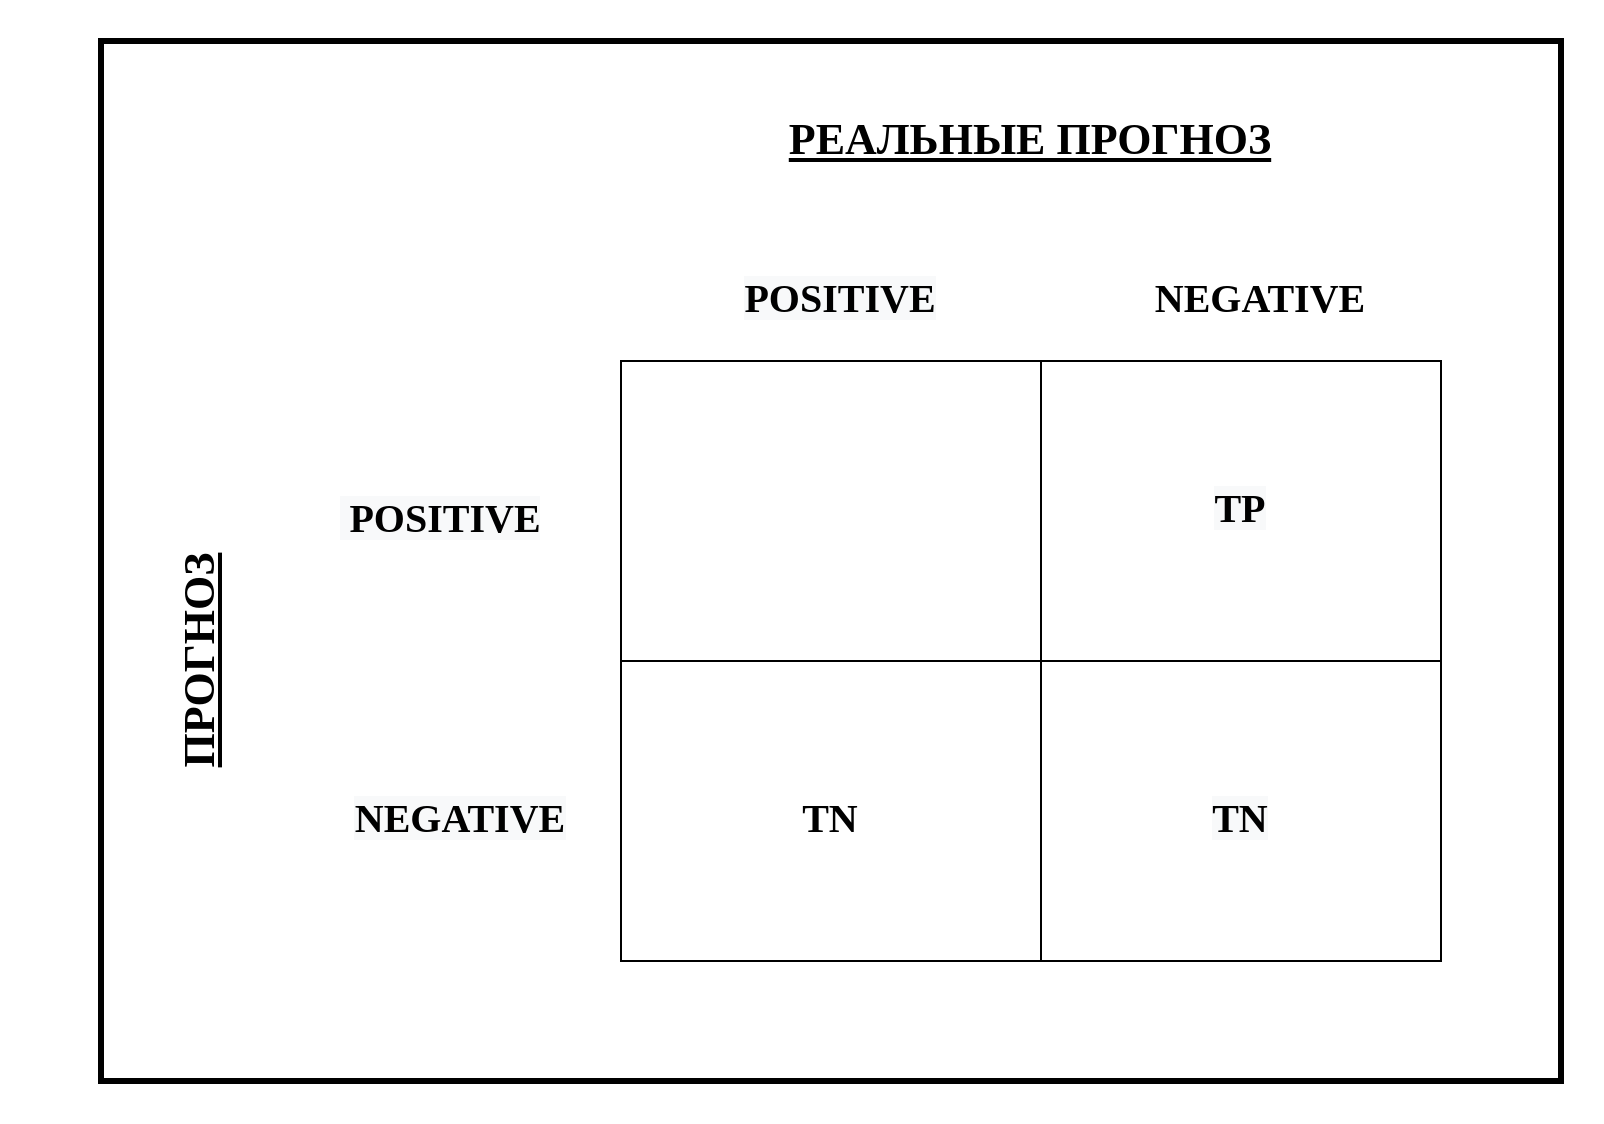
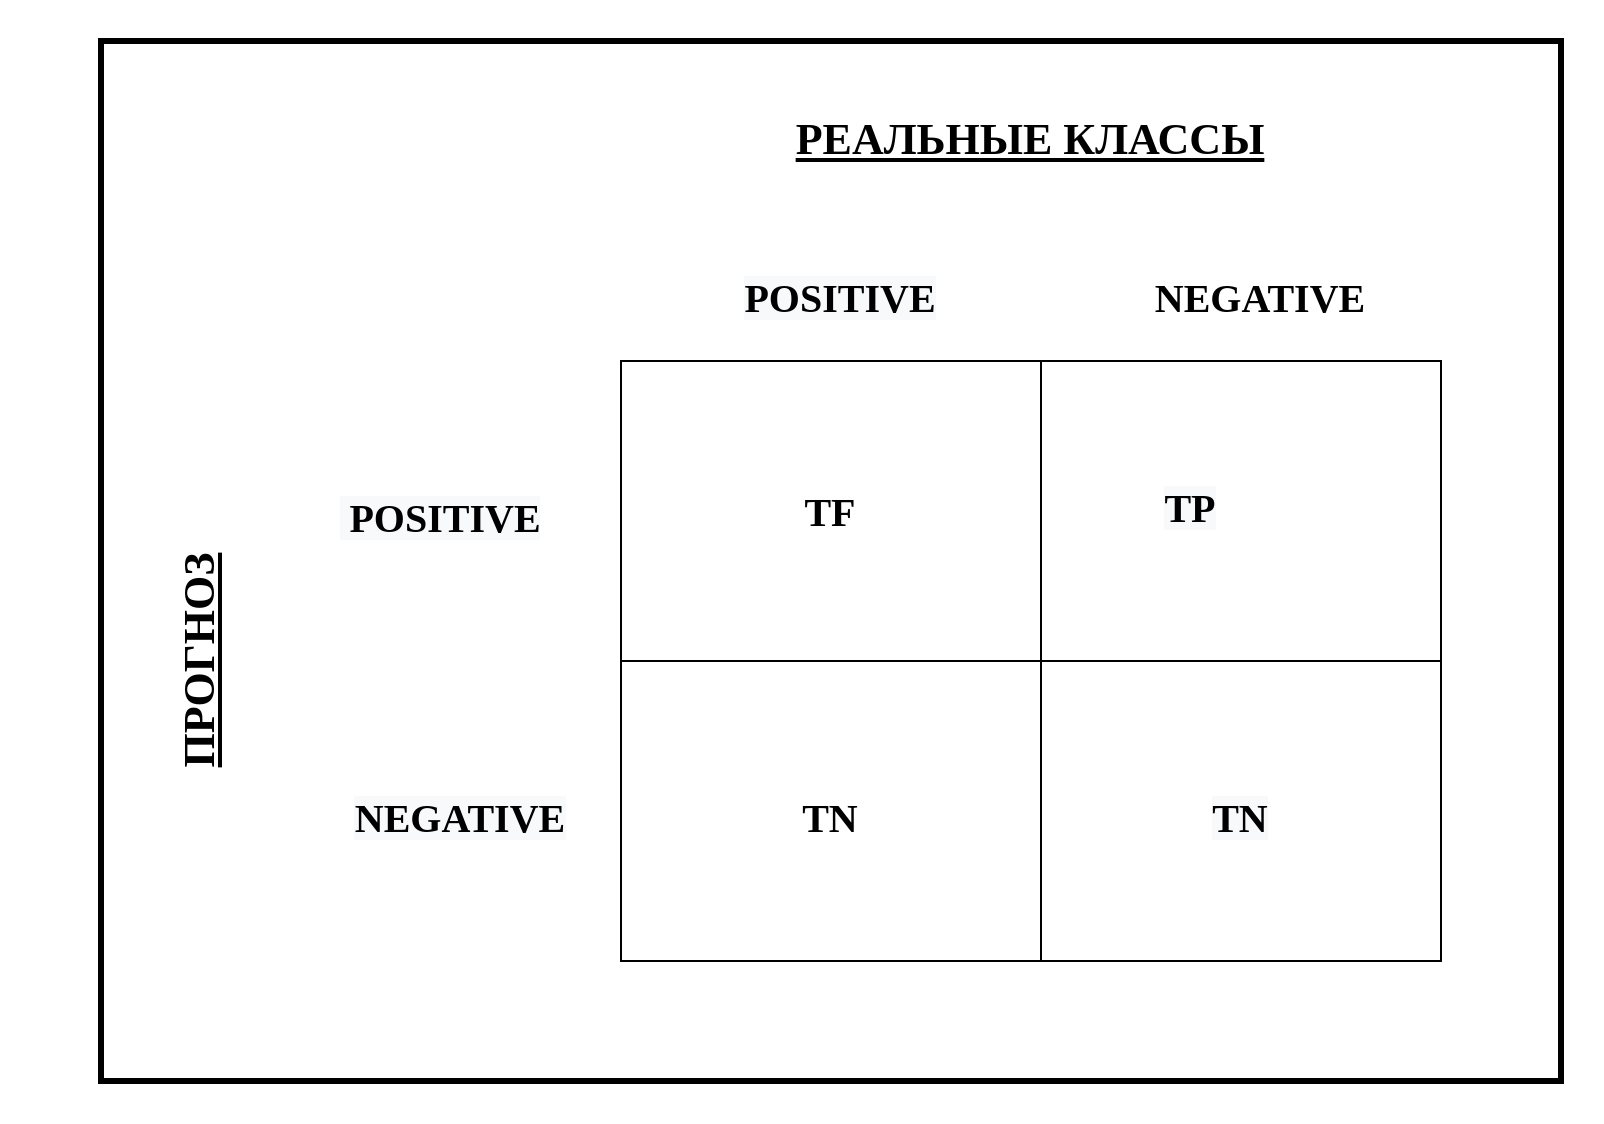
node "РЕАЛЬНЫЕ ПРОГНОЗ": label "РЕАЛЬНЫЕ ПРОГНОЗ" -> "РЕАЛЬНЫЕ КЛАССЫ"
node "TF": added
node "TP": moved (1241, 511) -> (1191, 511)
